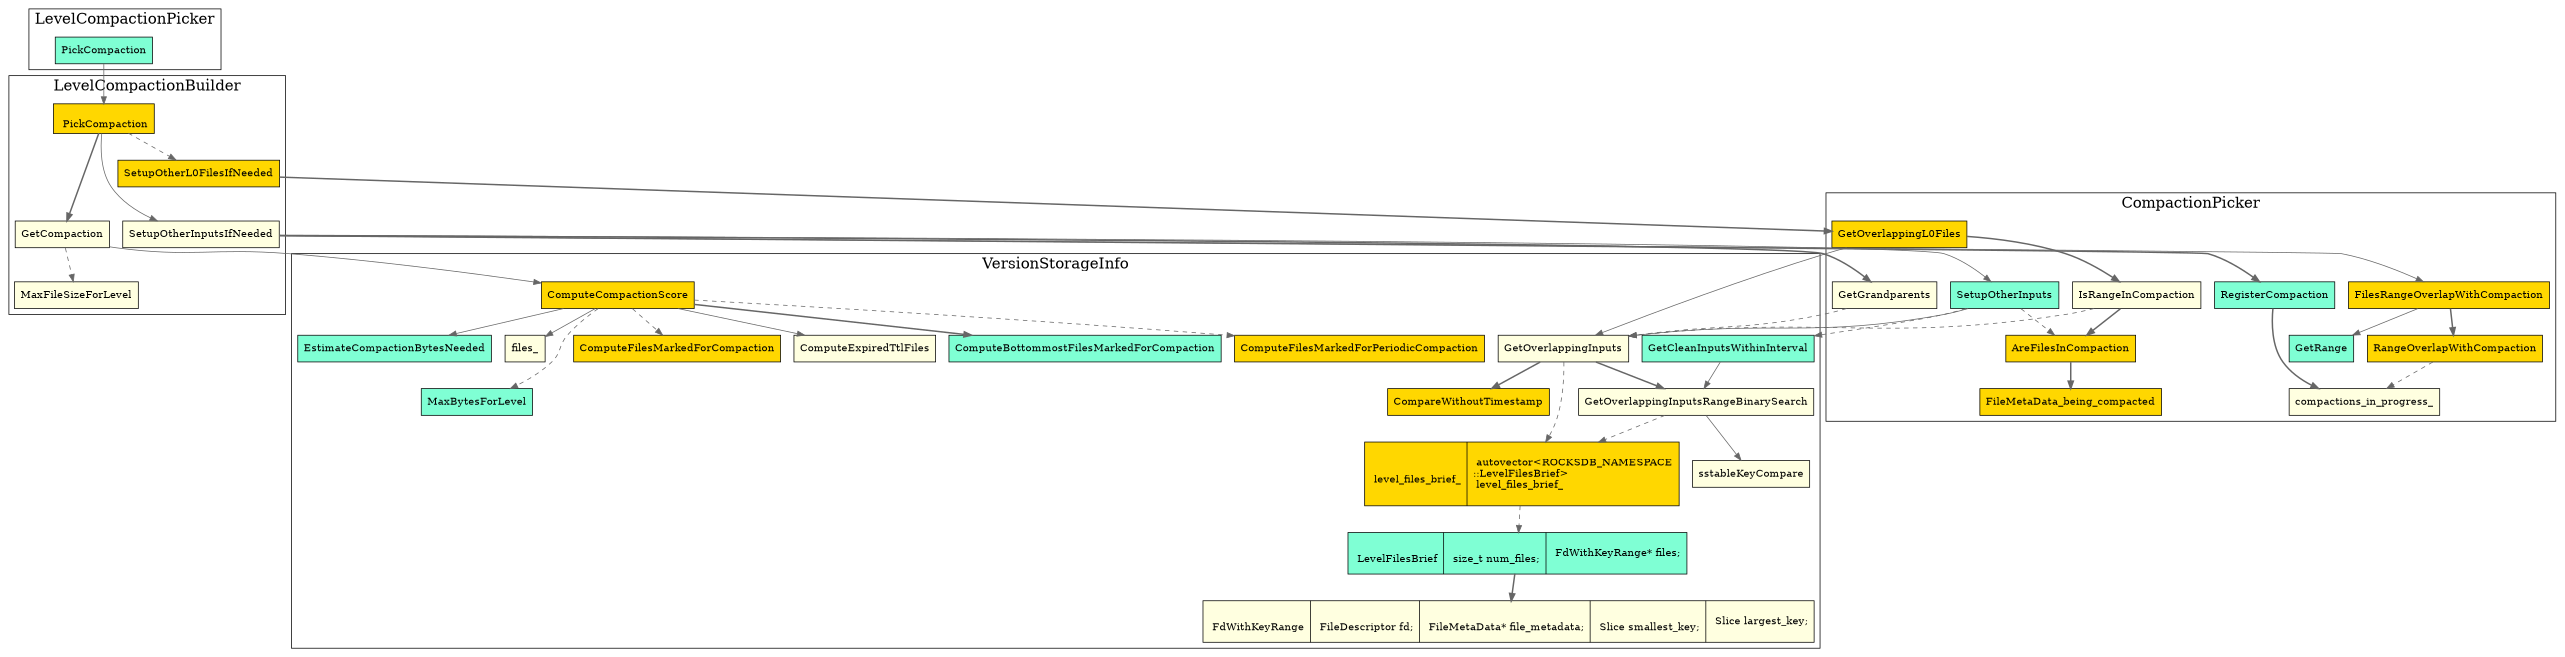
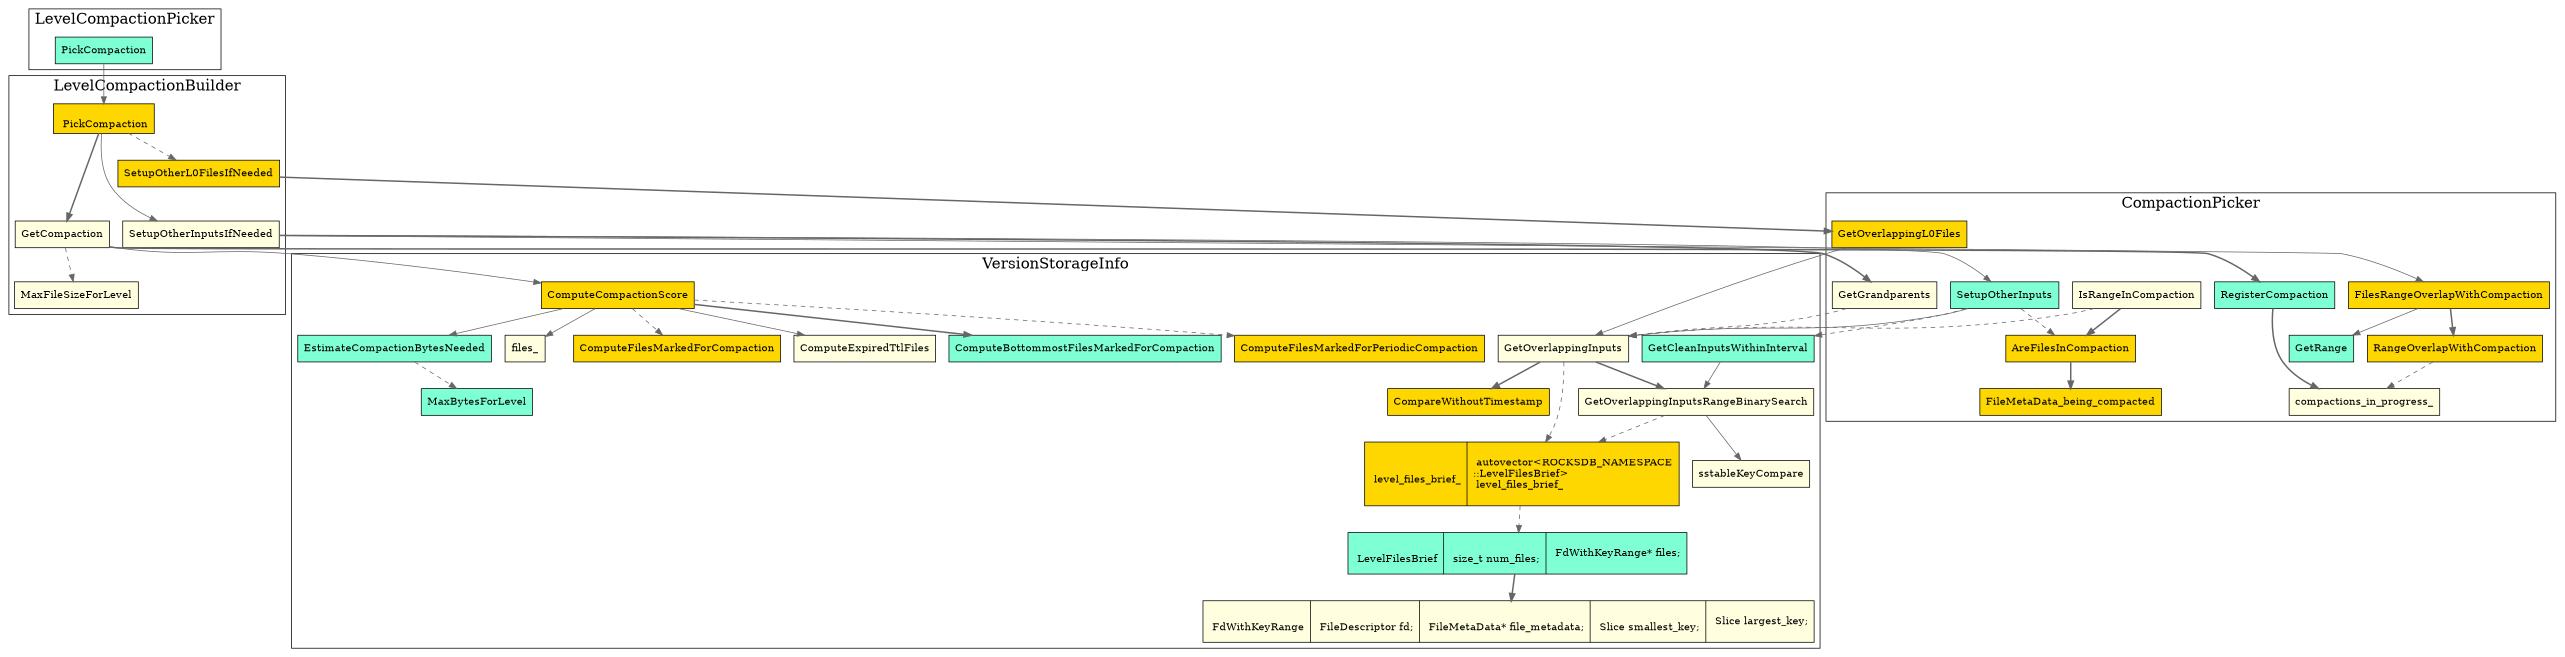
edge "SetupOtherInputsIfNeeded" -> "RegisterCompaction": now "GetCompaction" -> "RegisterCompaction"
edge "GetOverlappingL0Files" -> "IsRangeInCompaction": removed
edge "ComputeCompactionScore" -> "MaxBytesForLevel": now "EstimateCompactionBytesNeeded" -> "MaxBytesForLevel"
